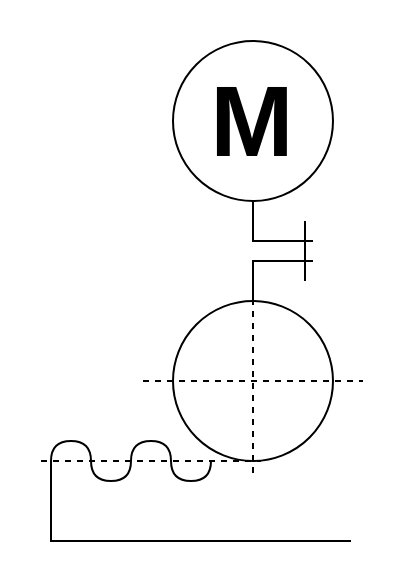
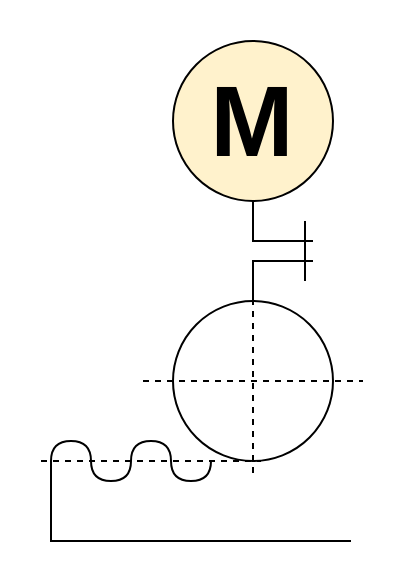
node "М": fillcolor #ffffff -> #fff2cc
